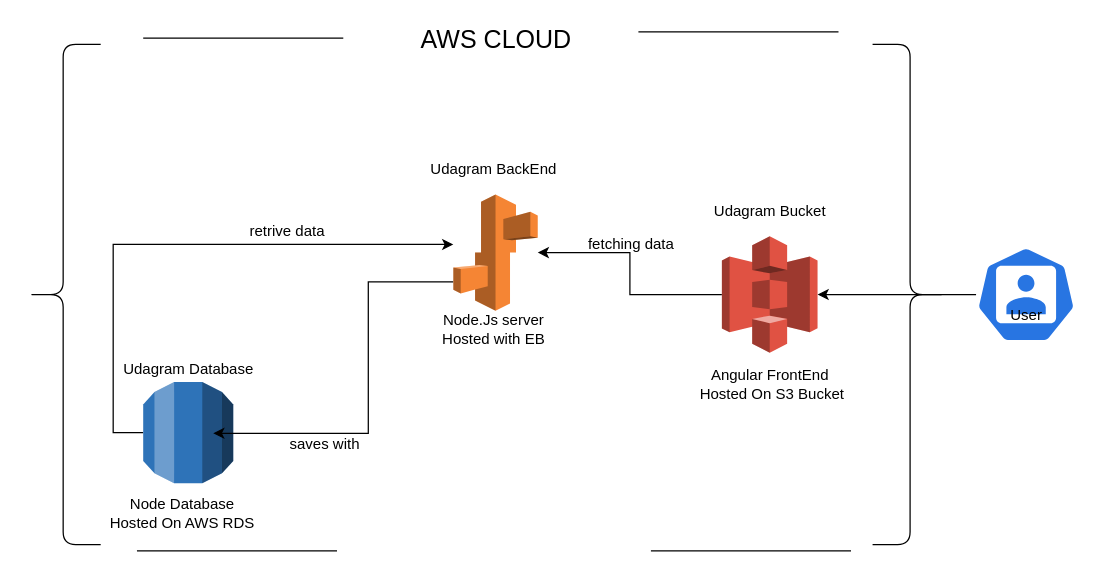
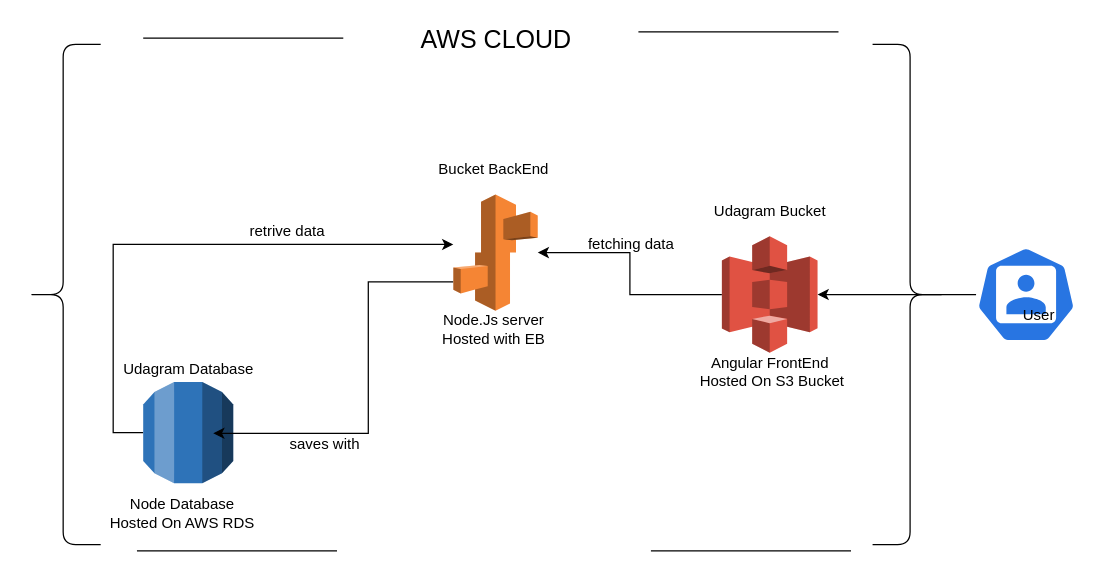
node "Udagram BackEnd": label "Udagram BackEnd" -> "Bucket BackEnd"
node "User": moved (1026, 315) -> (1038, 315)
node "Angular FrontEnd Hosted On S3 Bucket": moved (769, 384) -> (769, 371)
